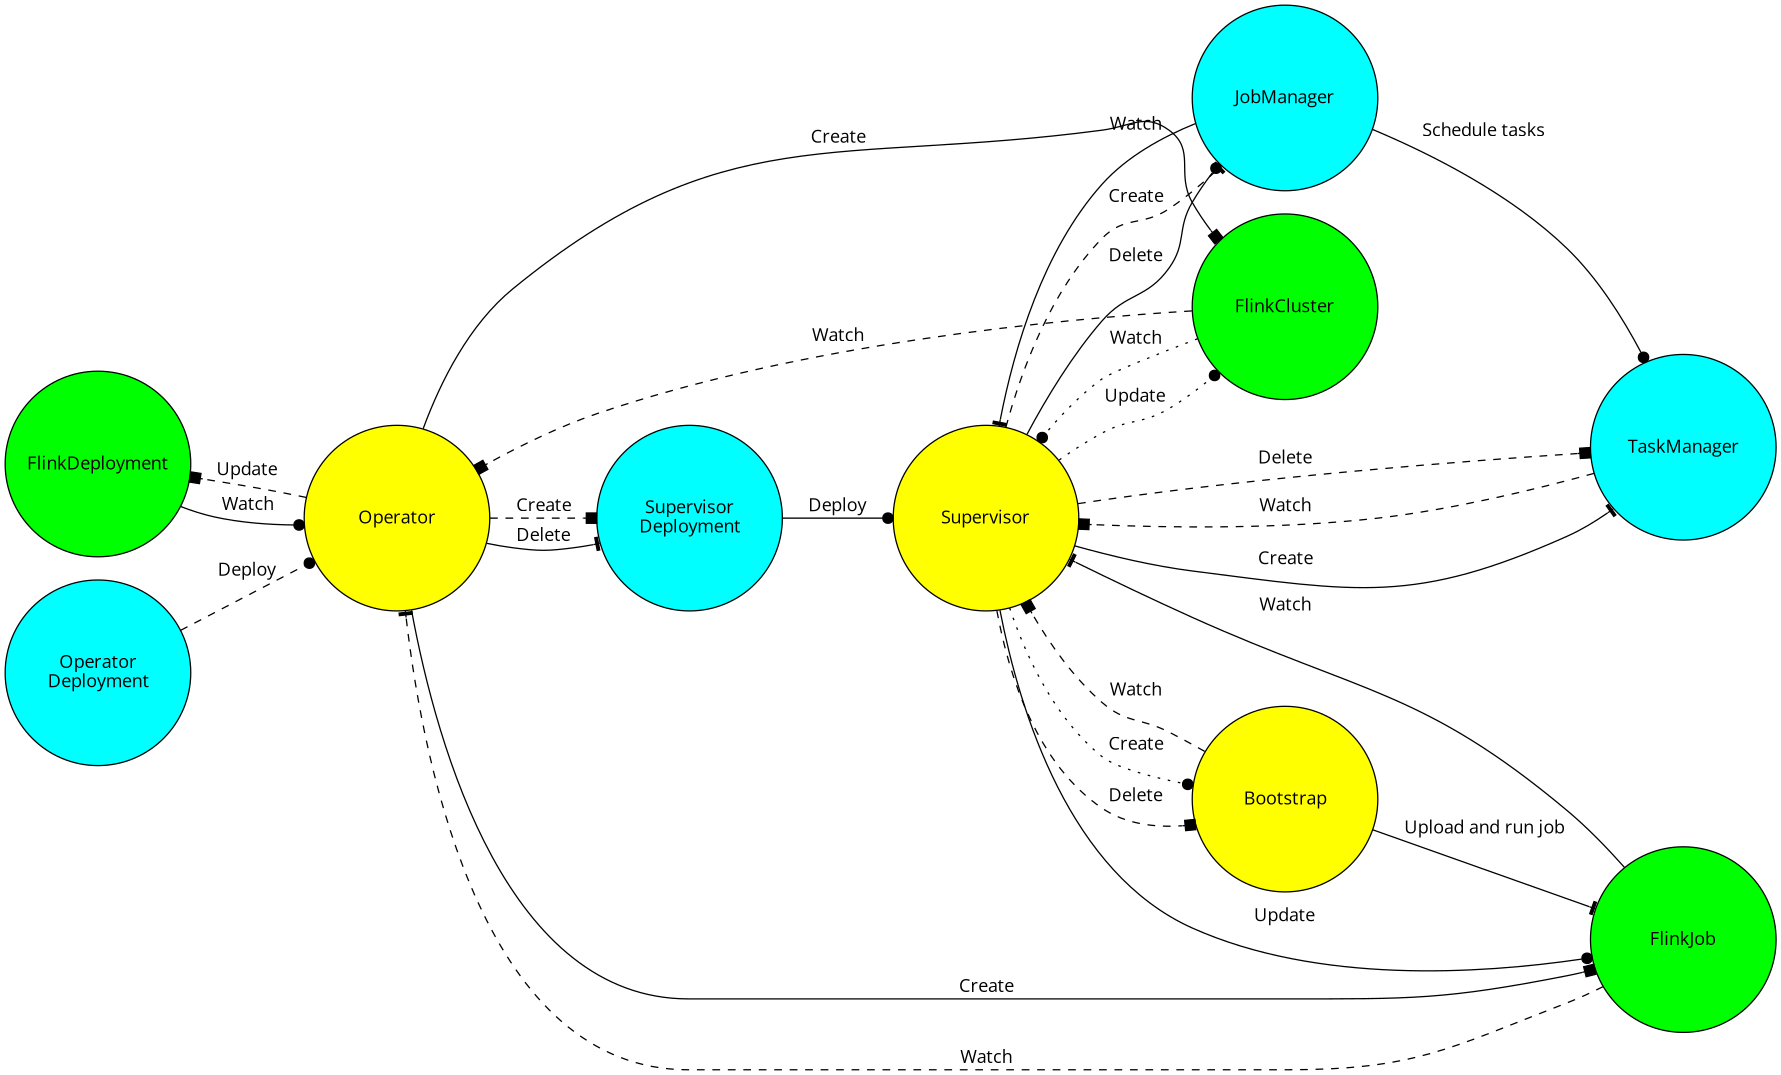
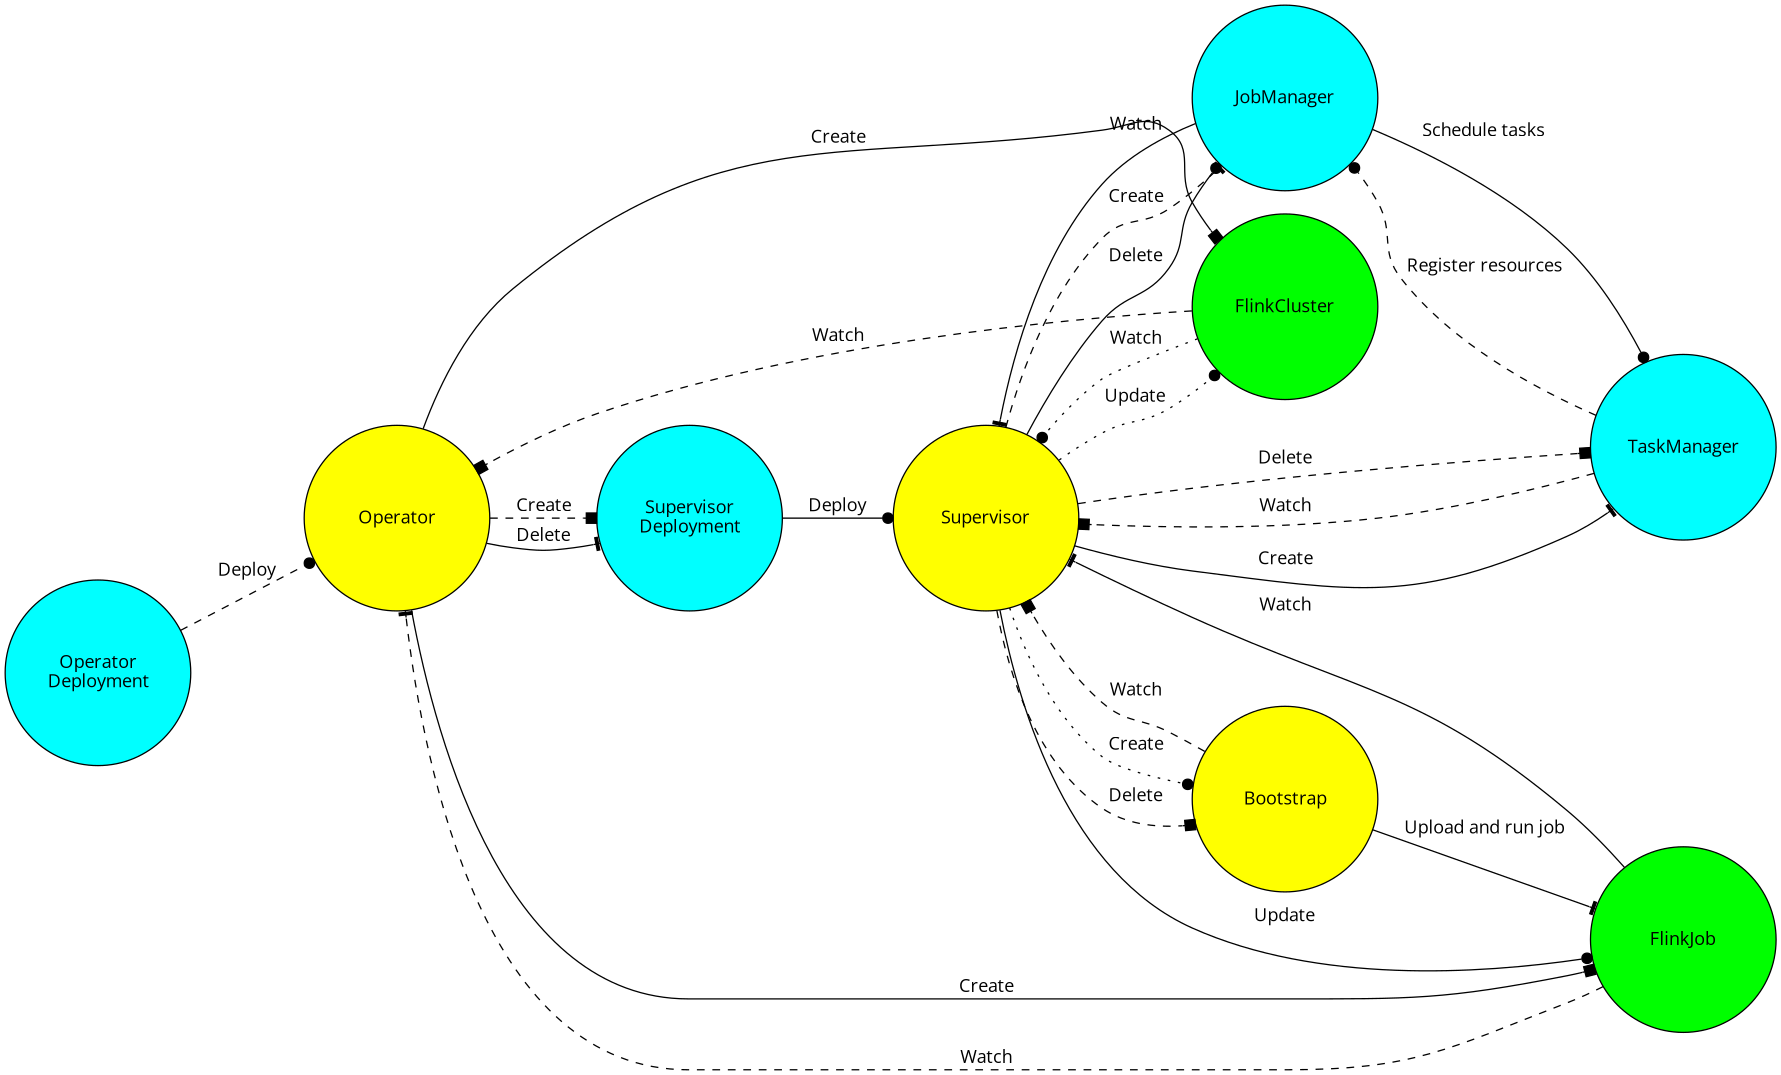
edge "TaskManager" -> "JobManager": added, label "Register resources"
node "FlinkDeployment": removed
